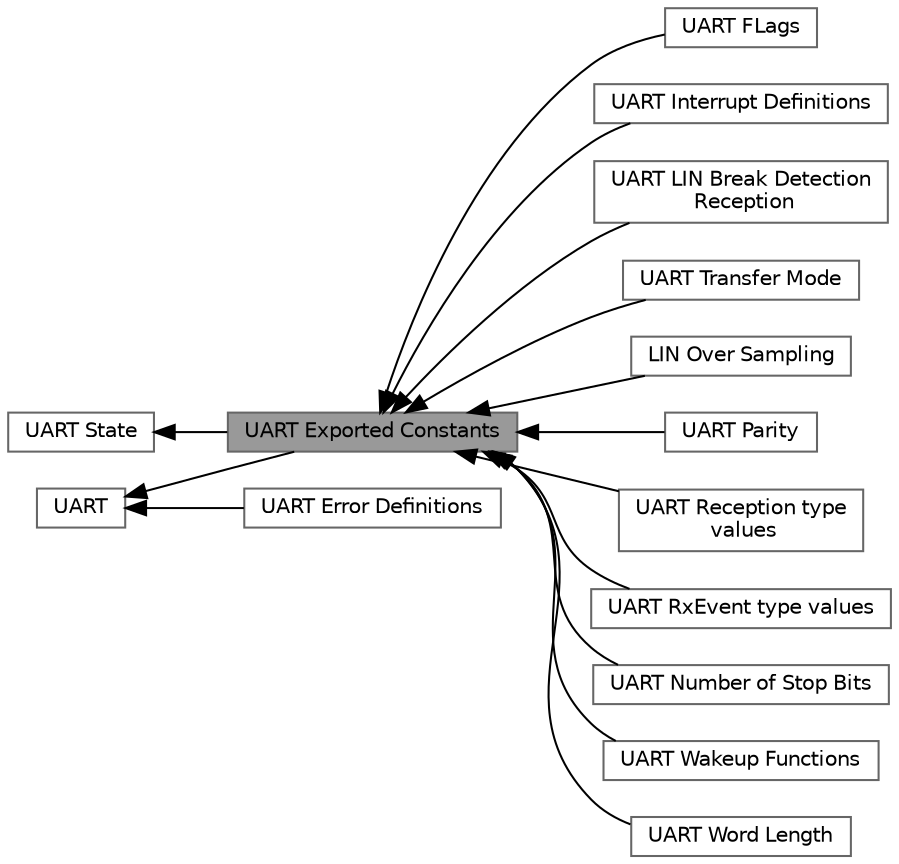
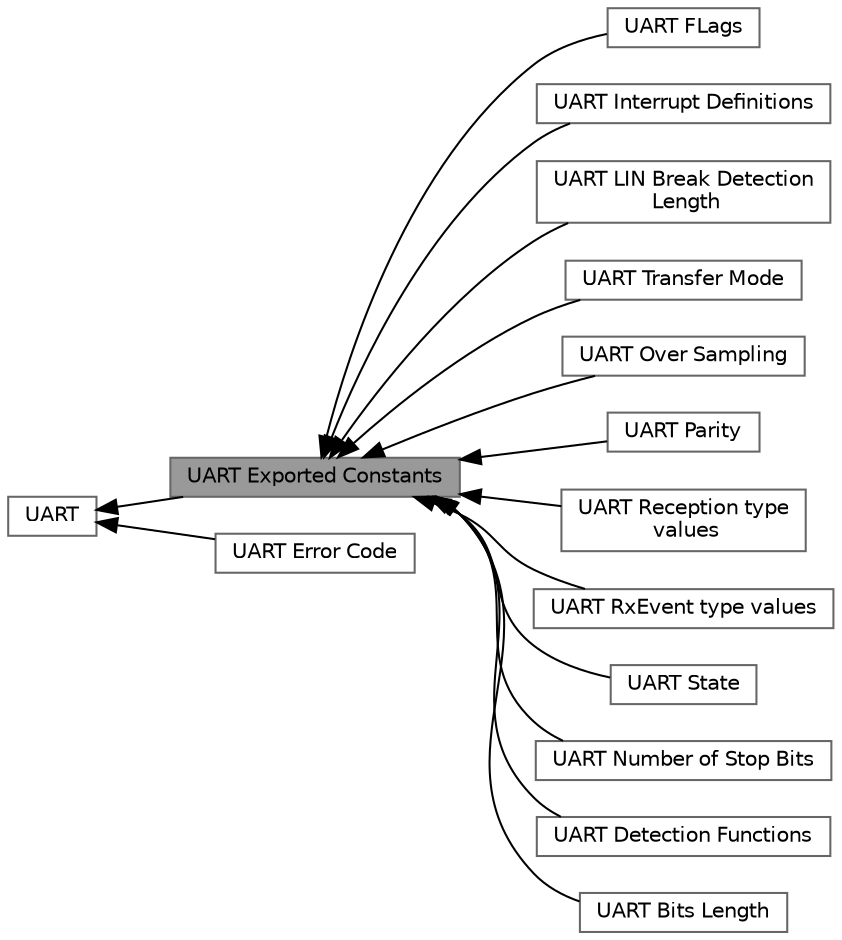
node "UART LIN Break Detection Reception": label "UART LIN Break Detection Reception" -> "UART LIN Break Detection Length"
node "LIN Over Sampling": label "LIN Over Sampling" -> "UART Over Sampling"
edge "UART Exported Constants" -> "UART State": reversed
node "UART Error Definitions": label "UART Error Definitions" -> "UART Error Code"
node "UART Wakeup Functions": label "UART Wakeup Functions" -> "UART Detection Functions"
node "UART Word Length": label "UART Word Length" -> "UART Bits Length"
